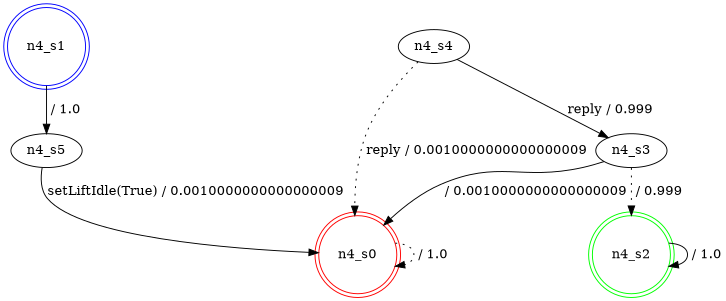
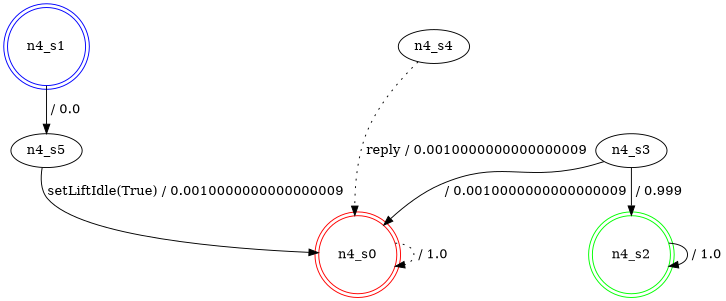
edge "n4_s4" -> "n4_s3": removed, label "reply / 0.999"
edge "n4_s1" -> "n4_s5": label " / 1.0" -> " / 0.0"
edge "n4_s3" -> "n4_s2": style dotted -> solid
